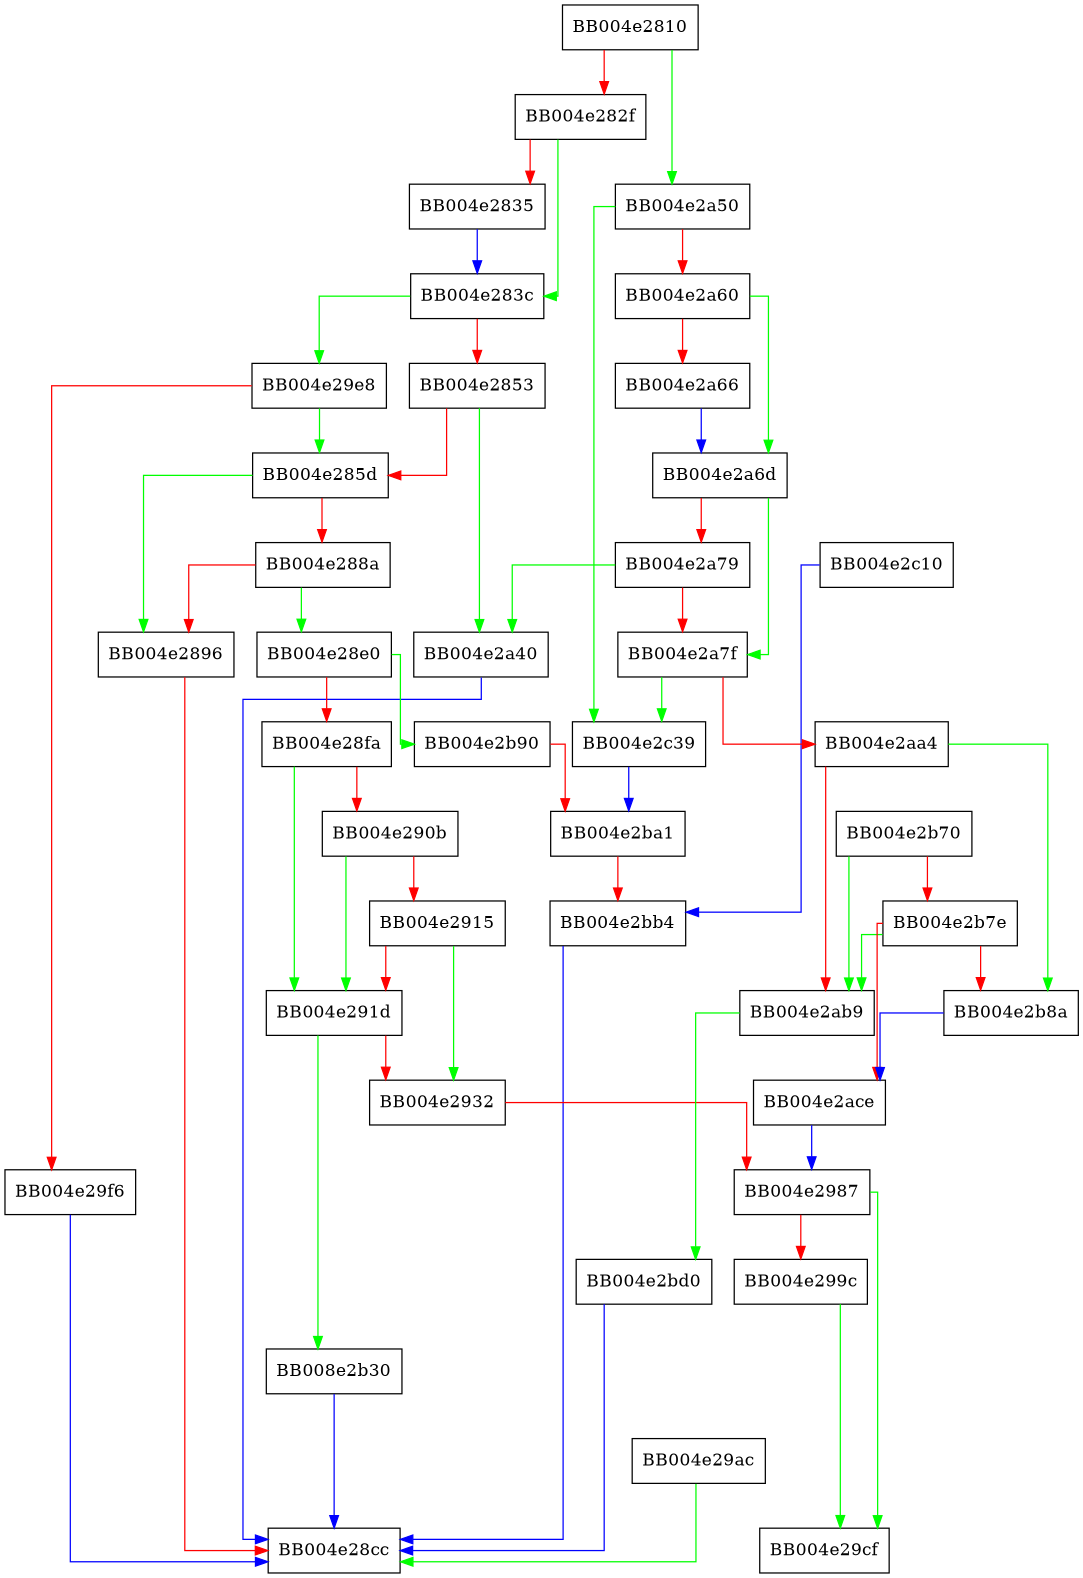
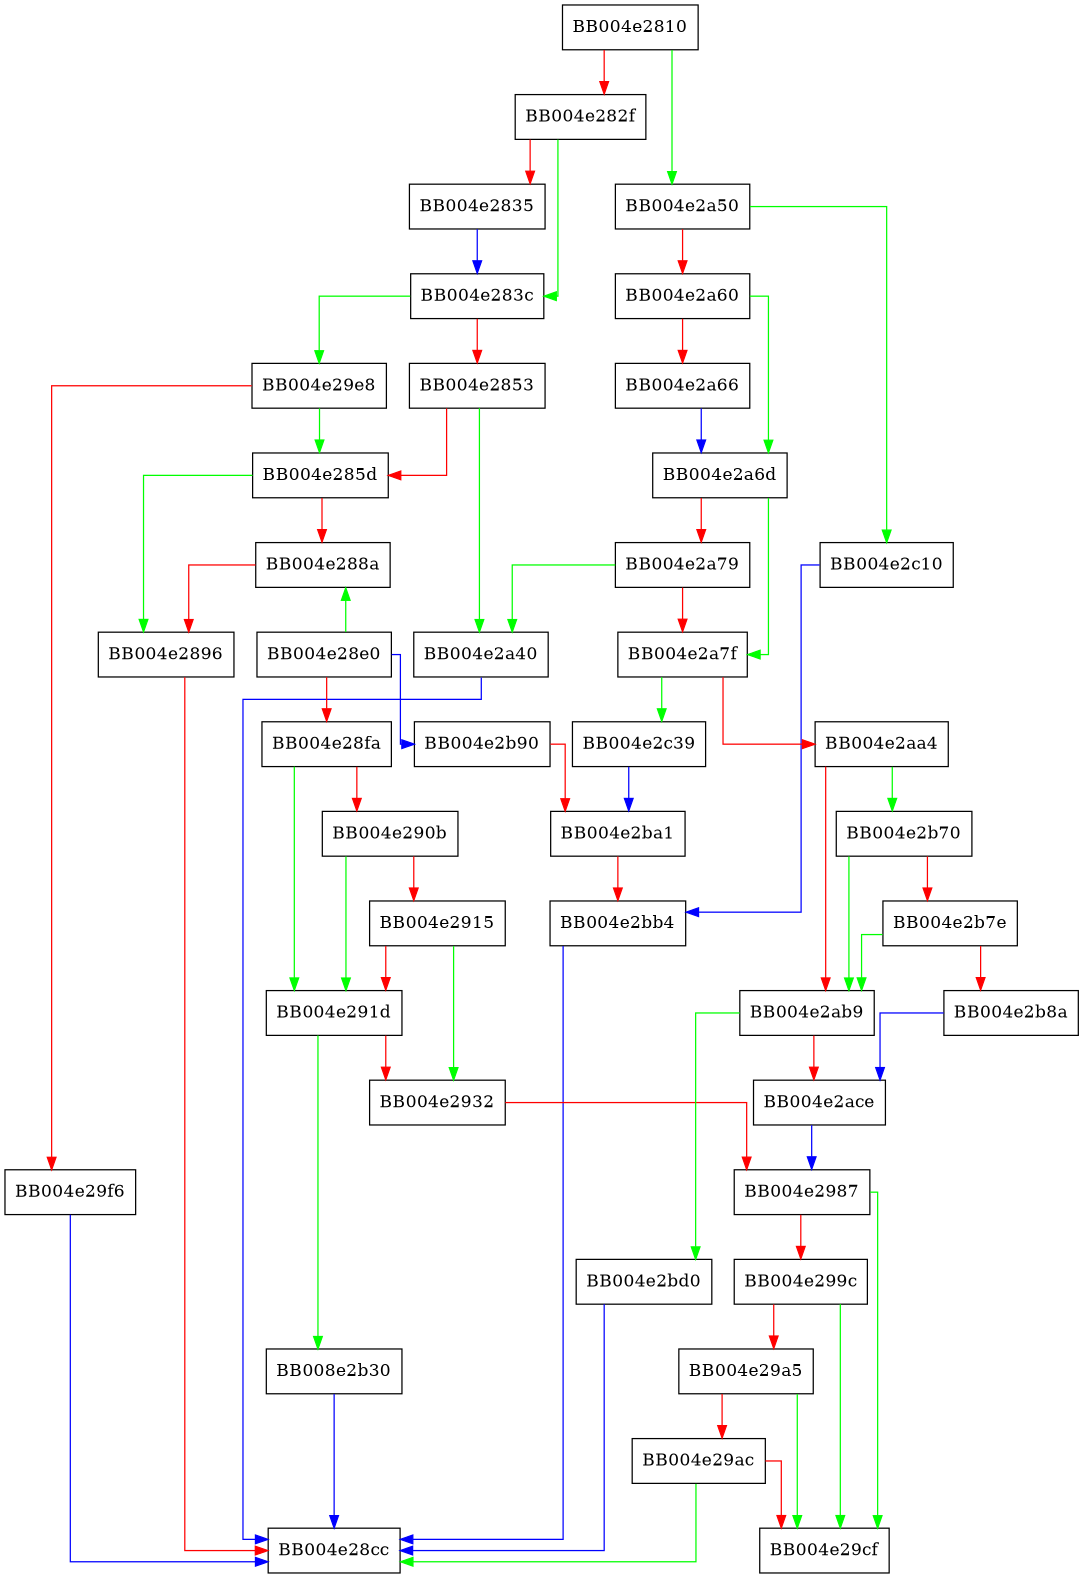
edge "BB004e2a50" -> "BB004e2c39": now "BB004e2a50" -> "BB004e2c10"
edge "BB004e288a" -> "BB004e28e0": reversed
edge "BB004e28e0" -> "BB004e2b90": color green -> blue
edge "BB004e2aa4" -> "BB004e2b8a": now "BB004e2aa4" -> "BB004e2b70"
edge "BB004e2b7e" -> "BB004e2ace": now "BB004e2ab9" -> "BB004e2ace"
node "BB004e29a5": added
edge "BB004e29ac" -> "BB004e29cf": added
